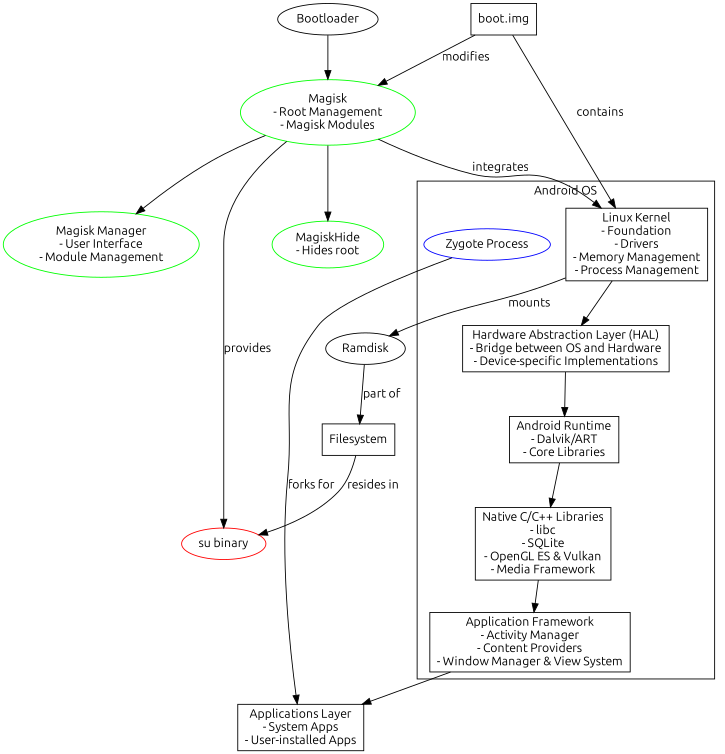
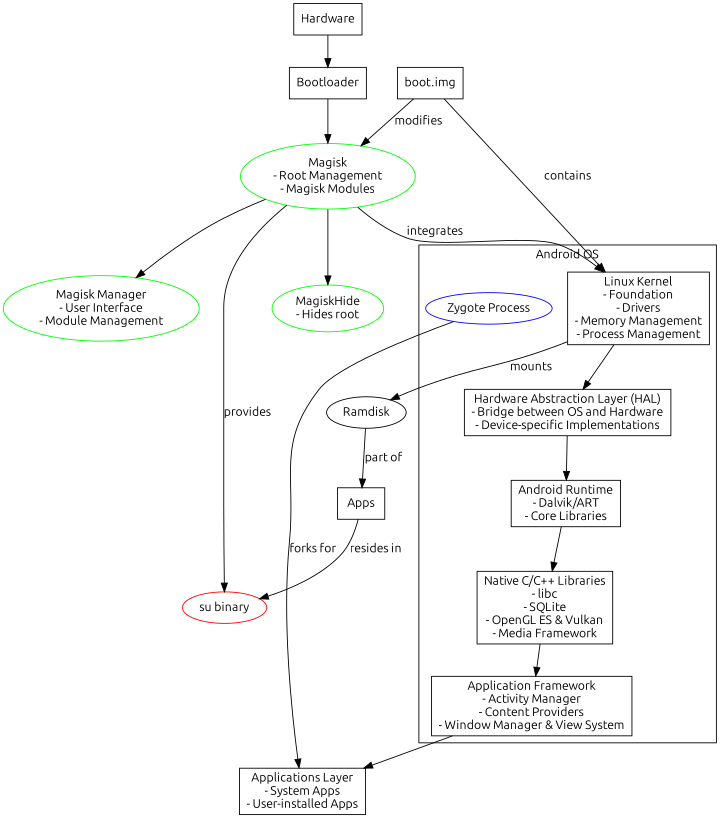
node "Bootloader": shape ellipse -> box
node "Hardware": added
node "Filesystem": label "Filesystem" -> "Apps"
